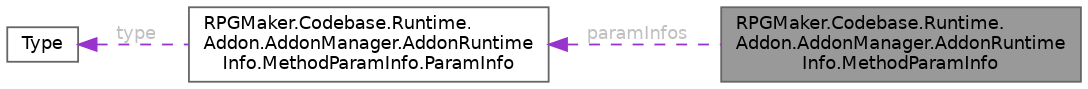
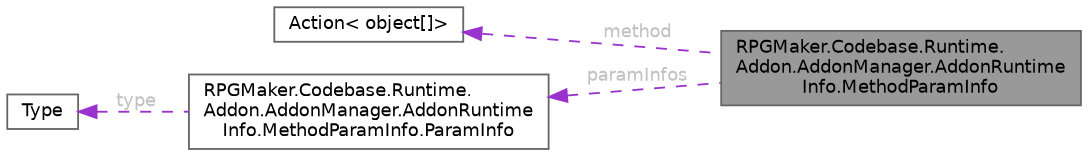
node "Action< object[]>": added
